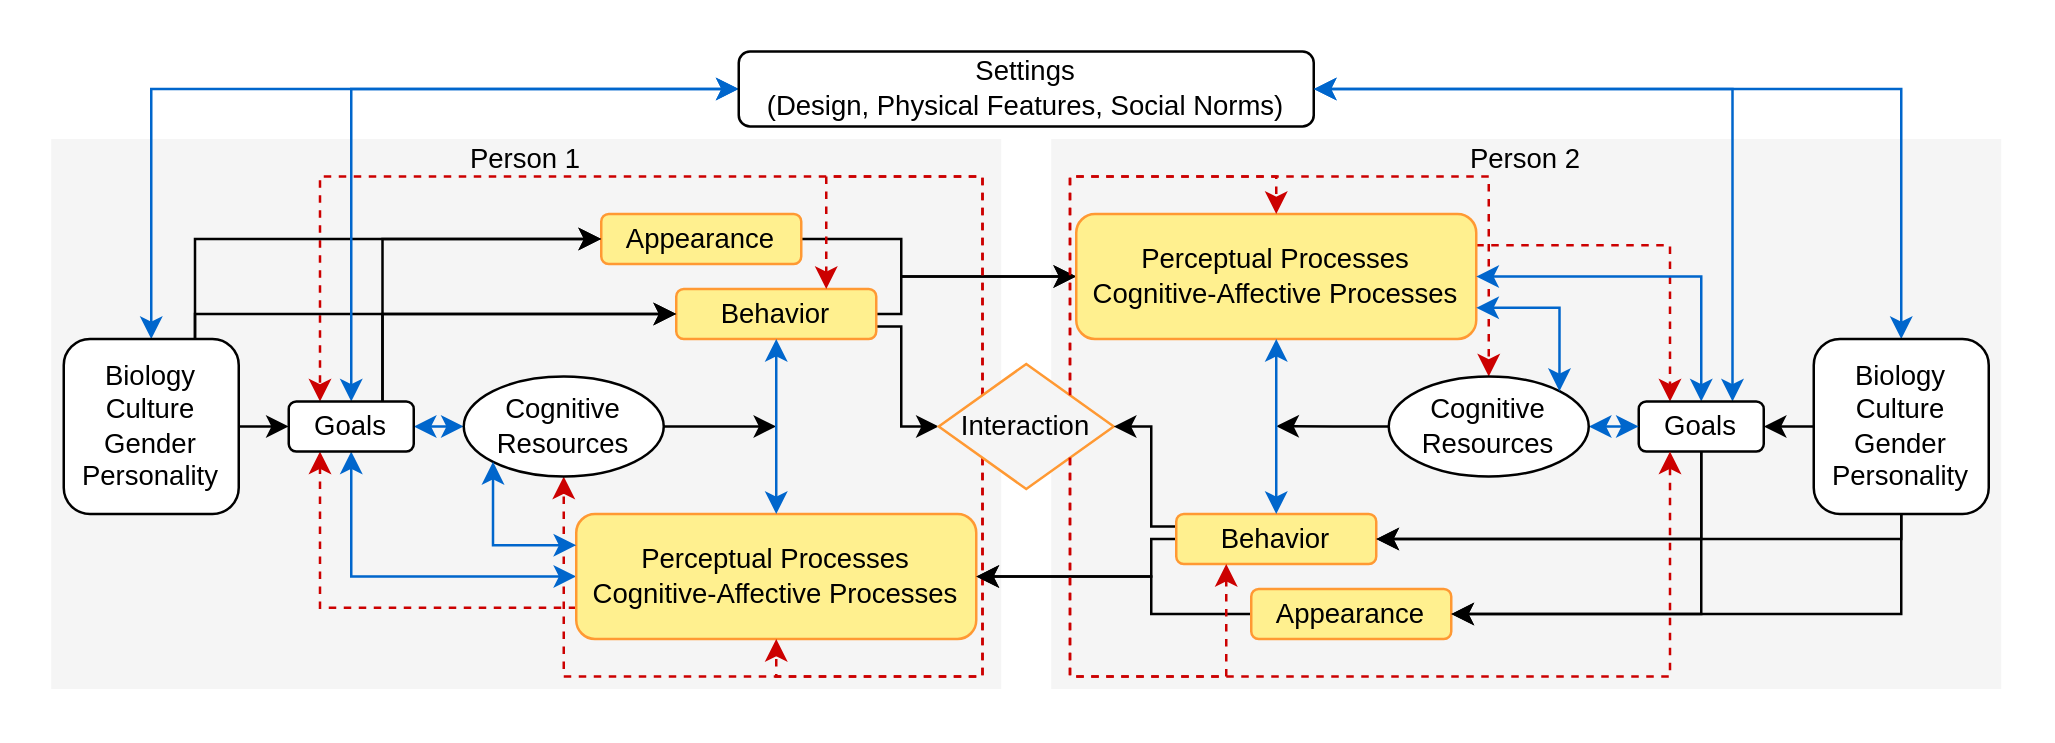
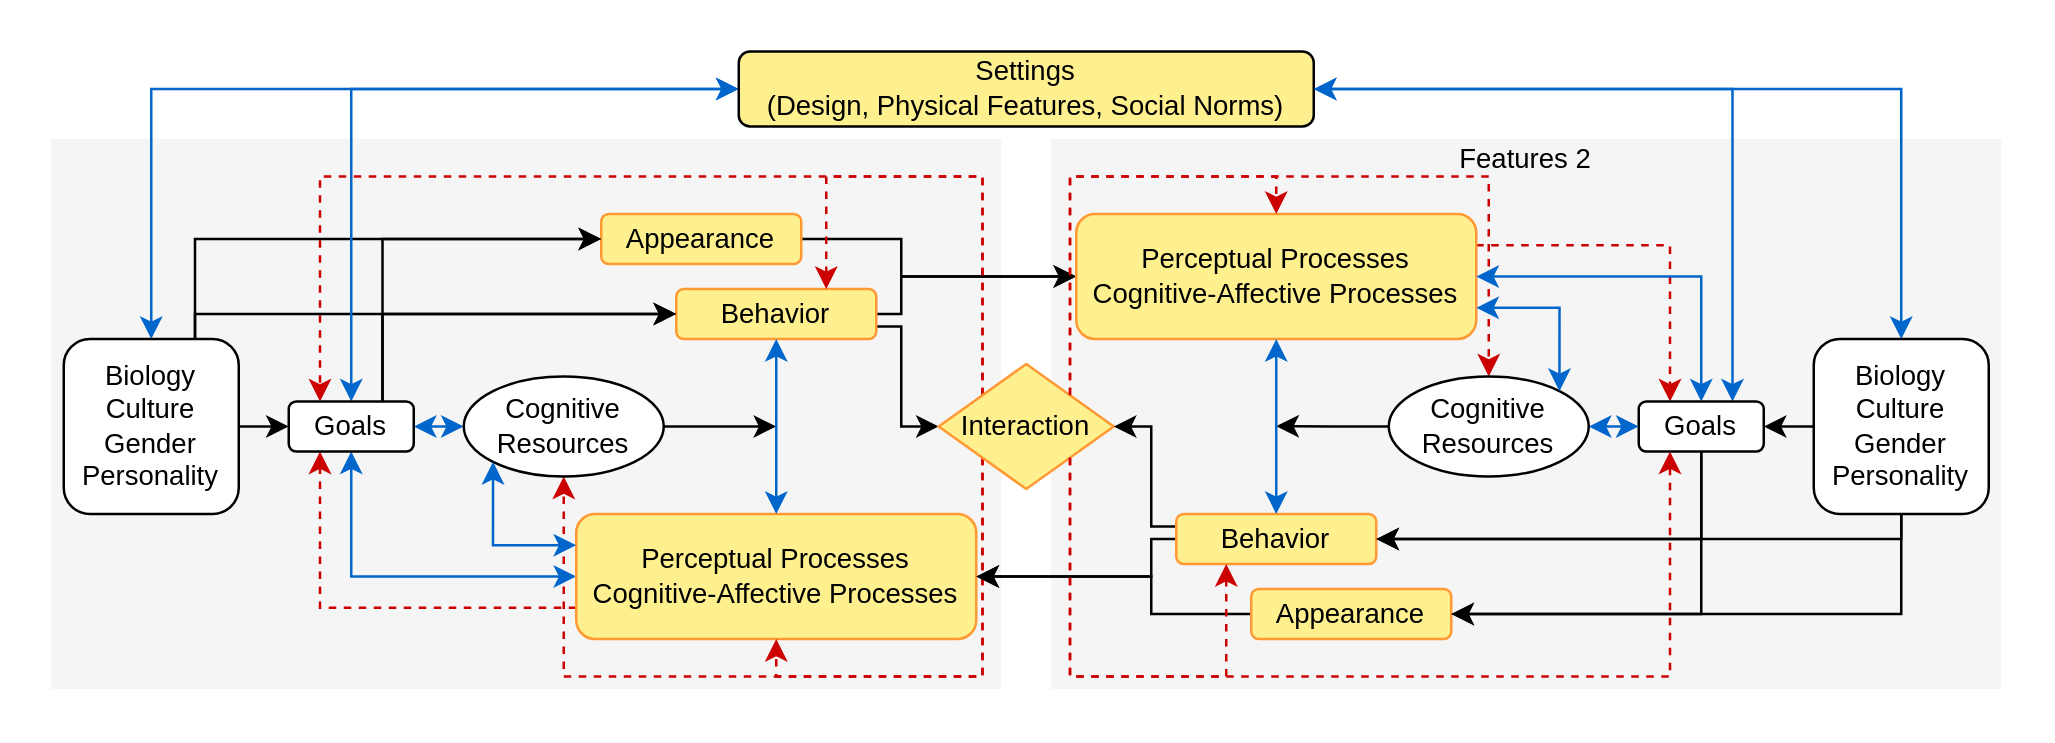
node "Settings (Design, Physical Features, Social Norms)": fillcolor #ffffff -> #fff08f
node "Person 1": removed
node "Person 2": label "Person 2" -> "Features 2"
node "Interaction": fillcolor #f5f5f5 -> #fff08f
